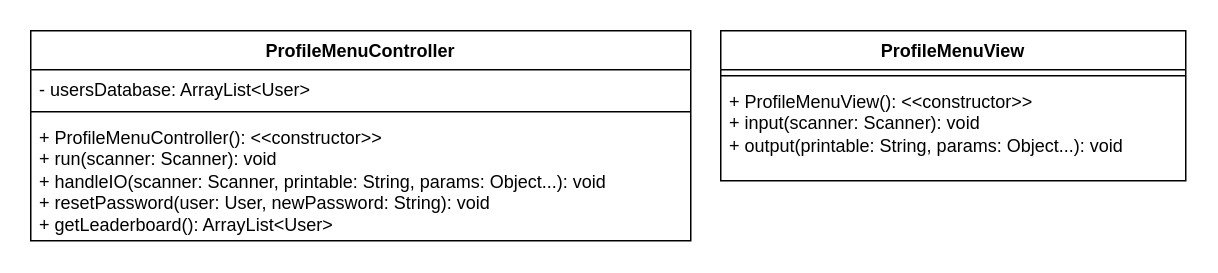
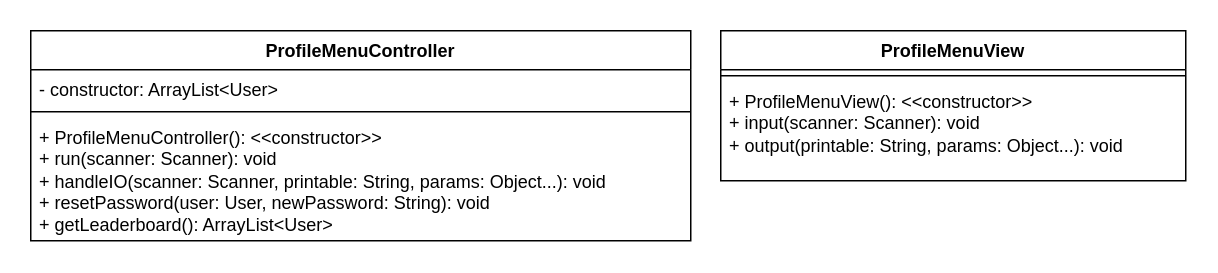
node "- usersDatabase: ArrayList<User>": label "- usersDatabase: ArrayList<User>" -> "- constructor: ArrayList<User>"
